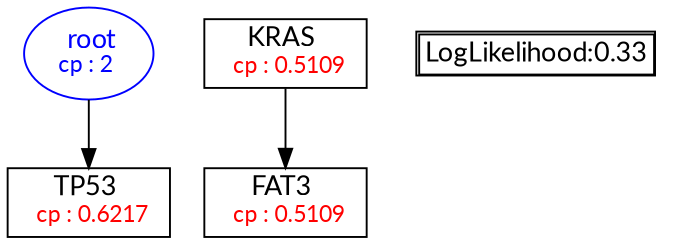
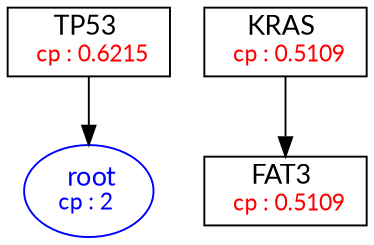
node "LogLikelihood:0.33": removed
edge "root" -> "TP53": reversed
node "TP53": text "cp : 0.6217" -> "cp : 0.6215"
